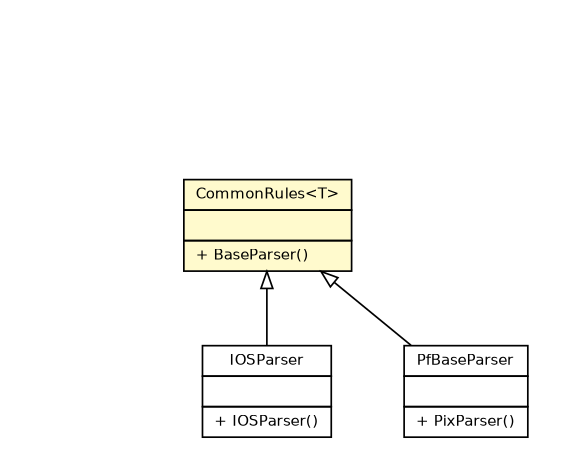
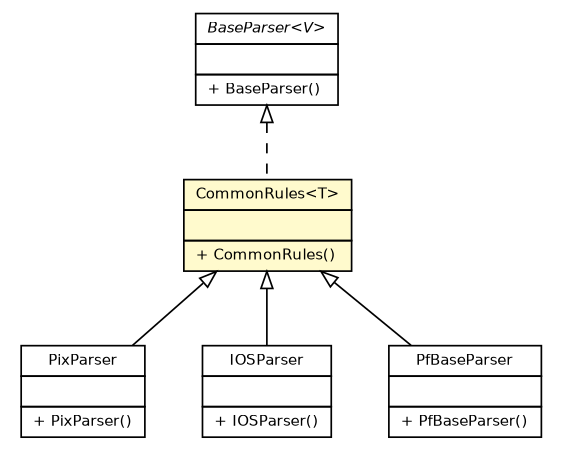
node "BaseParser<V>": added
node "CommonRules<T>": text "+ BaseParser()" -> "+ CommonRules()"
node "PixParser": added
node "PfBaseParser": text "+ PixParser()" -> "+ PfBaseParser()"
